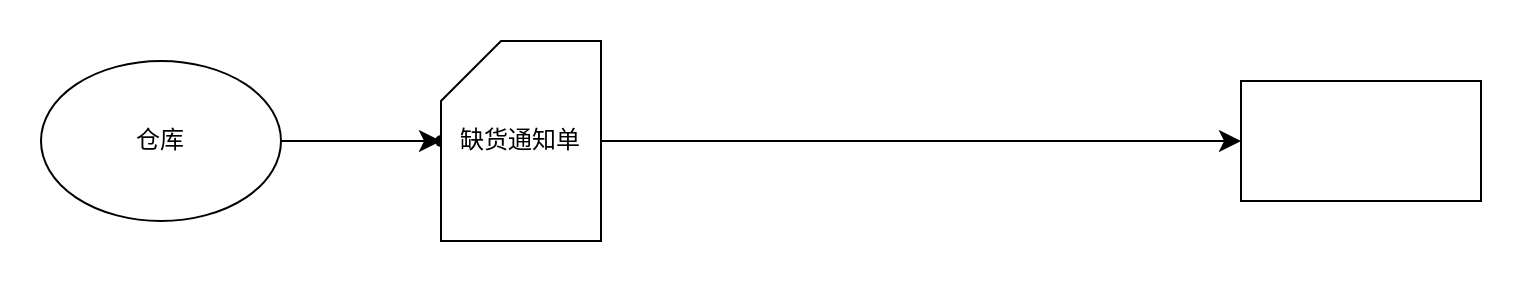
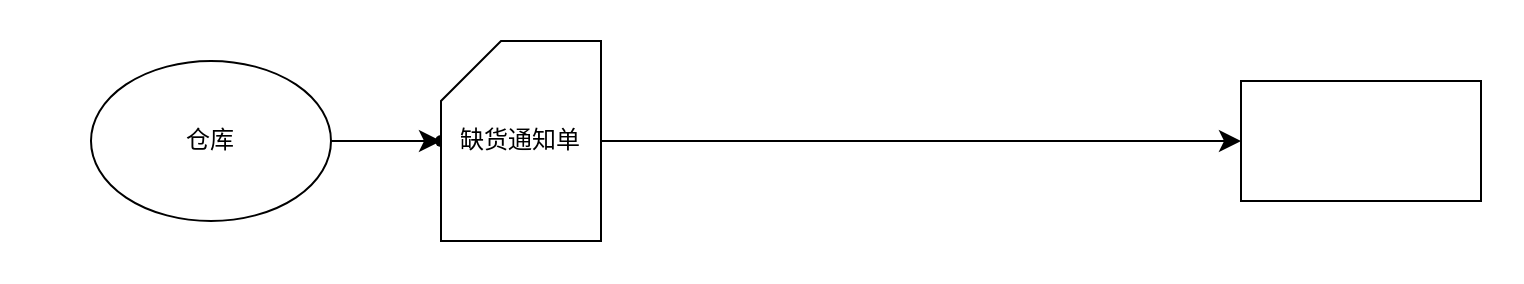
node "仓库": moved (161, 141) -> (211, 141)
